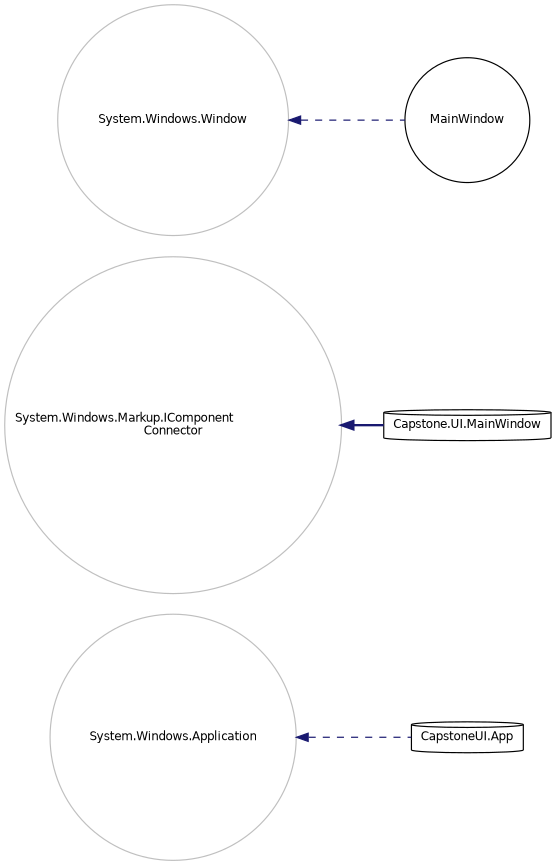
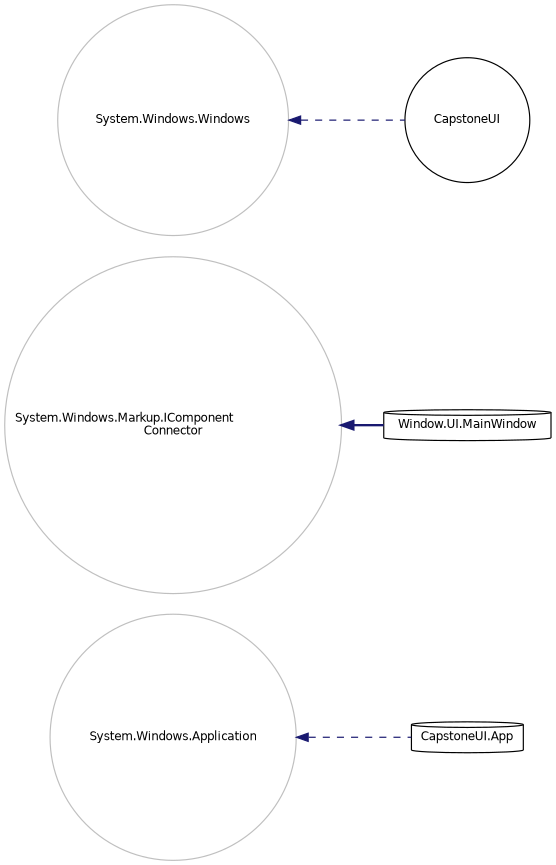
node "System.Windows.Window": label "System.Windows.Window" -> "System.Windows.Windows"
node "MainWindow": label "MainWindow" -> "CapstoneUI"
node "Capstone.UI.MainWindow": label "Capstone.UI.MainWindow" -> "Window.UI.MainWindow"
